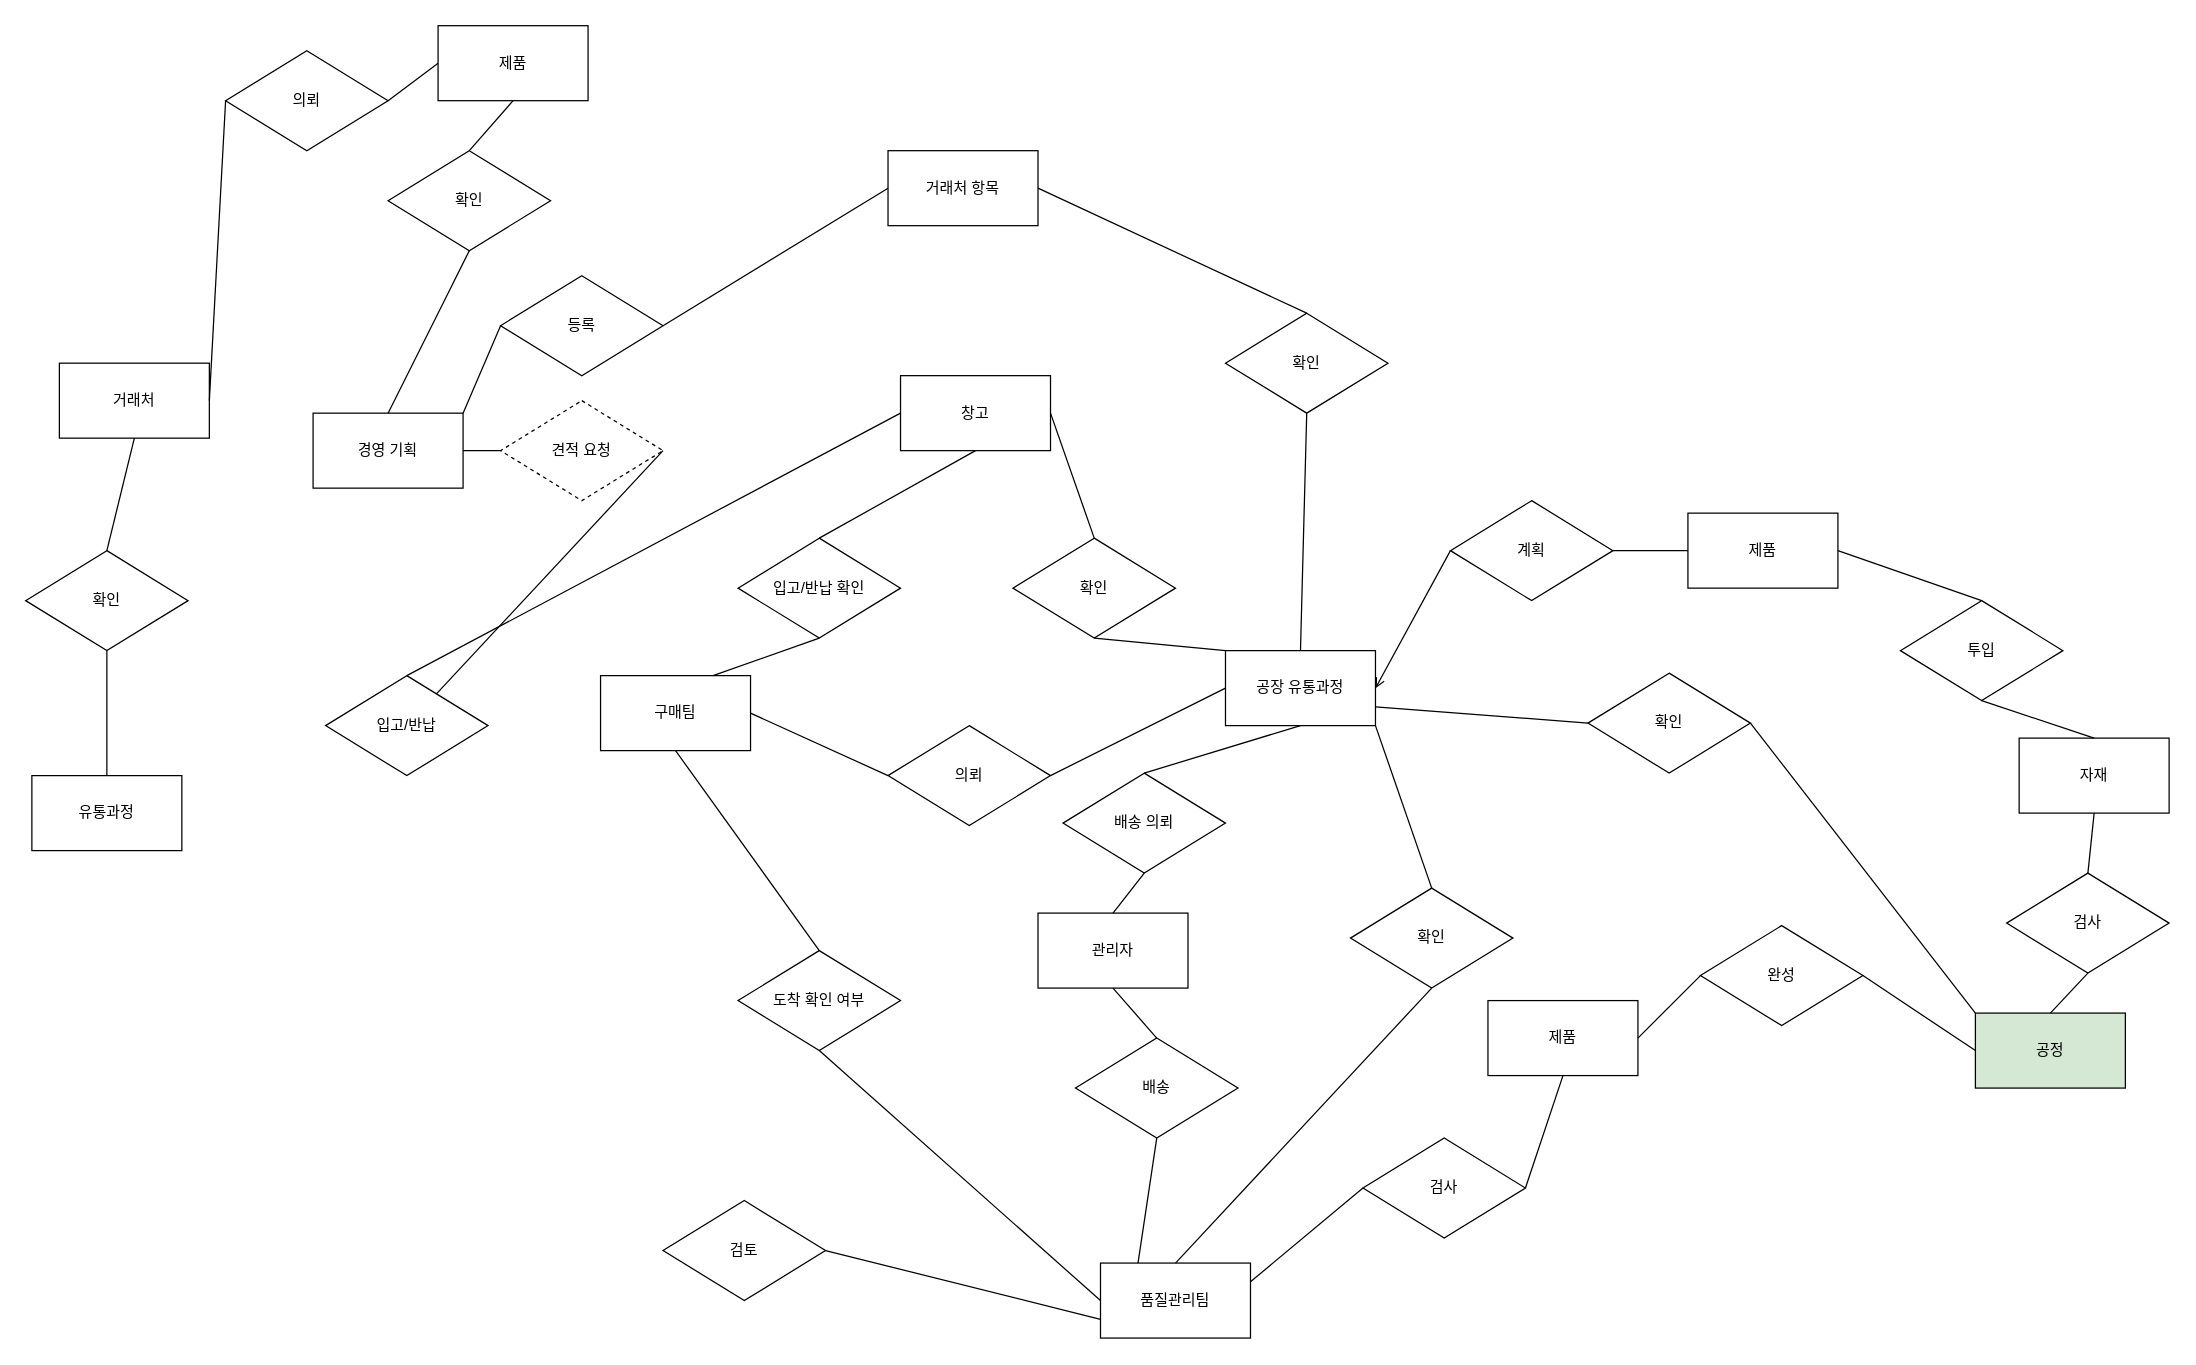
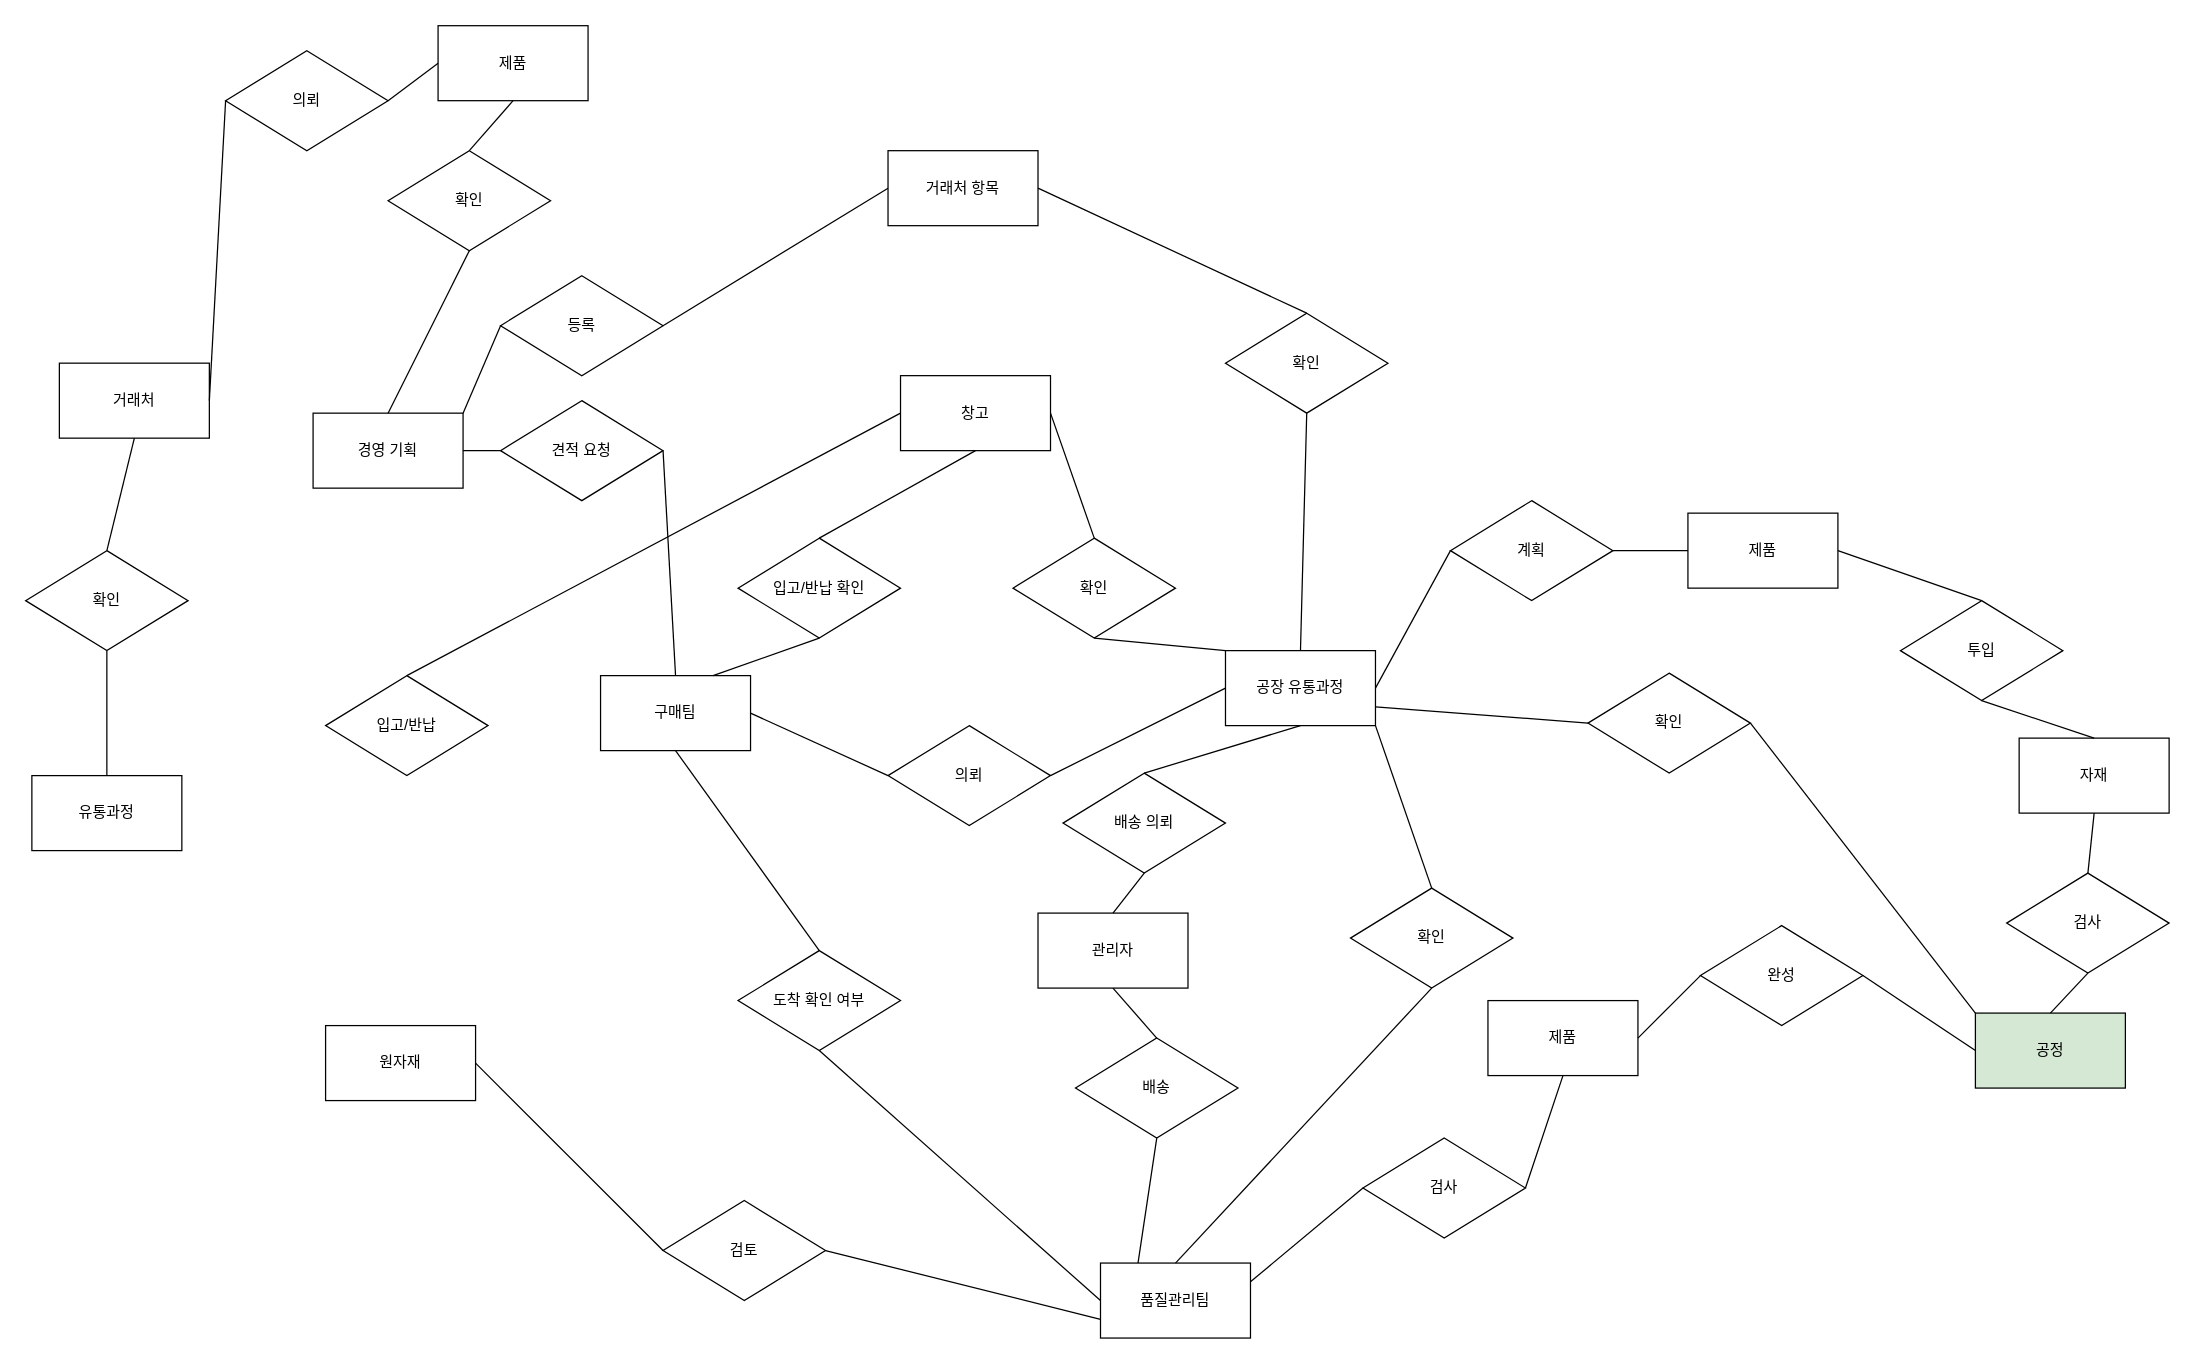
node "견적 요청": style dashed -> solid
edge "견적 요청" -- "입고/반납": now "견적 요청" -- "구매팀"
edge "계획" -> "공장 유통과정": arrowhead open -> none
node "원자재": added
edge "원자재" -- "검토": added
